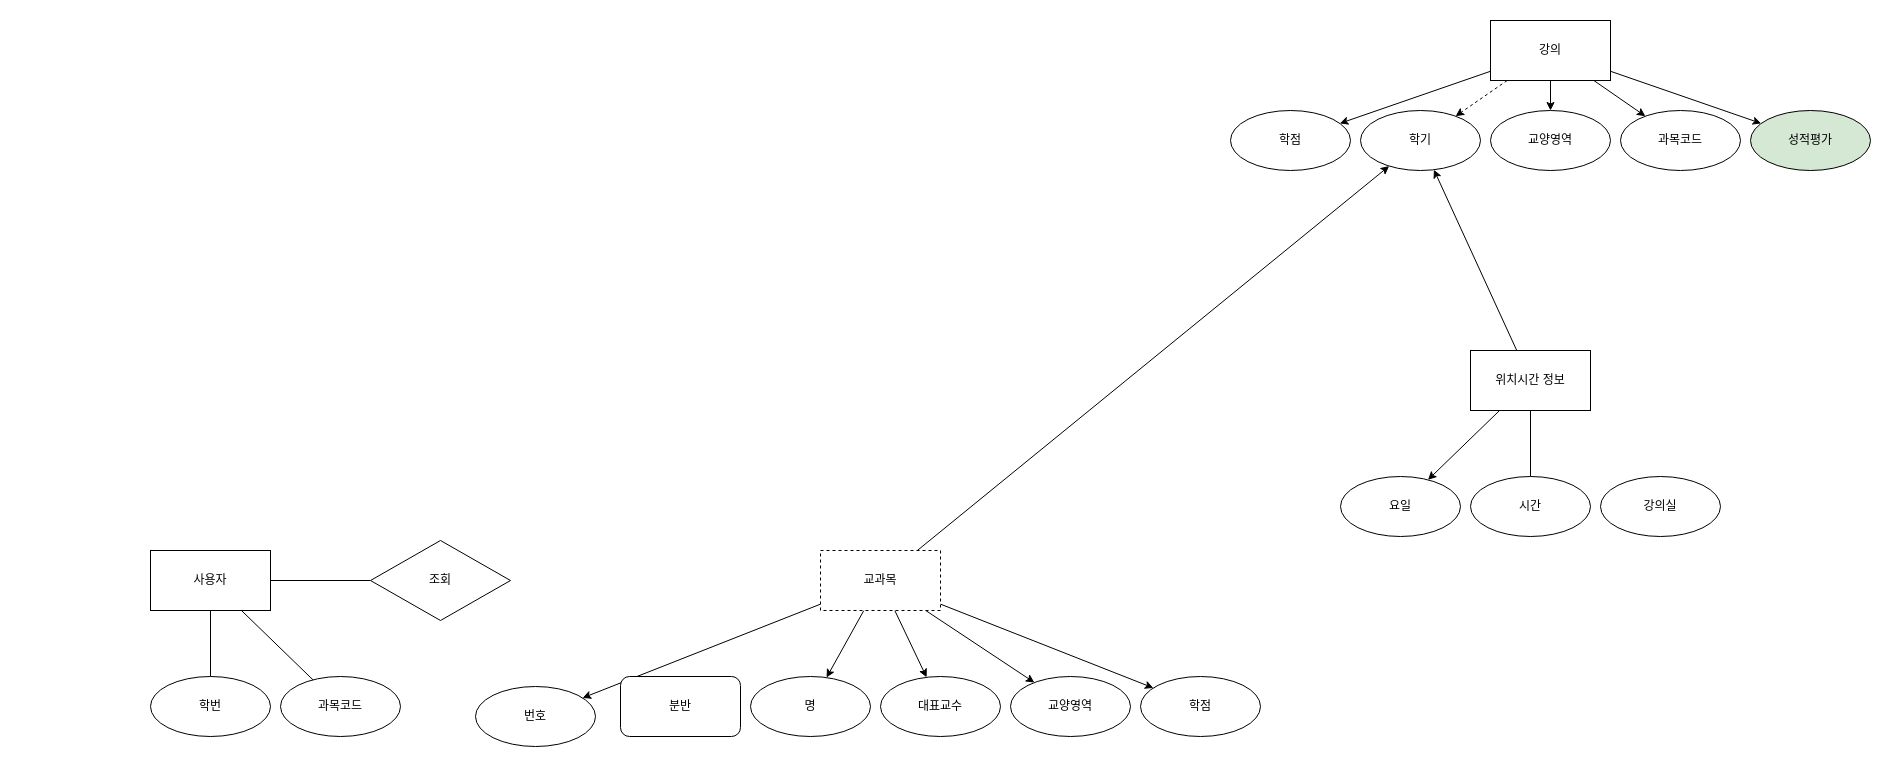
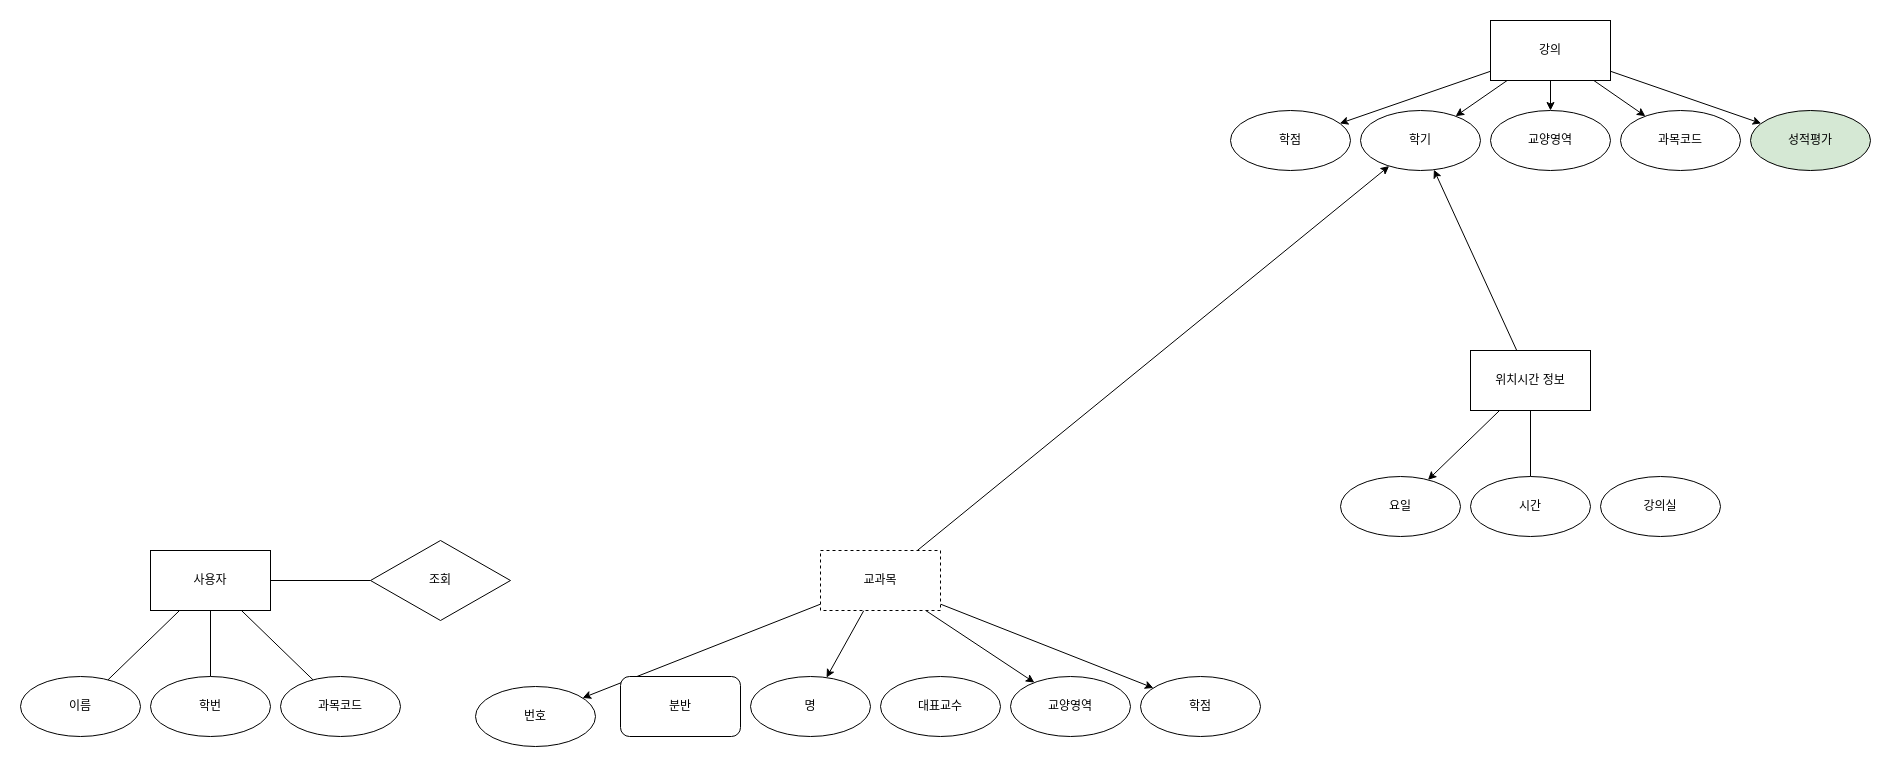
edge "강의" -> "학기": style dashed -> solid
edge "교과목" -> "대표교수": removed
edge "사용자" -- "이름": added
node "이름": added
